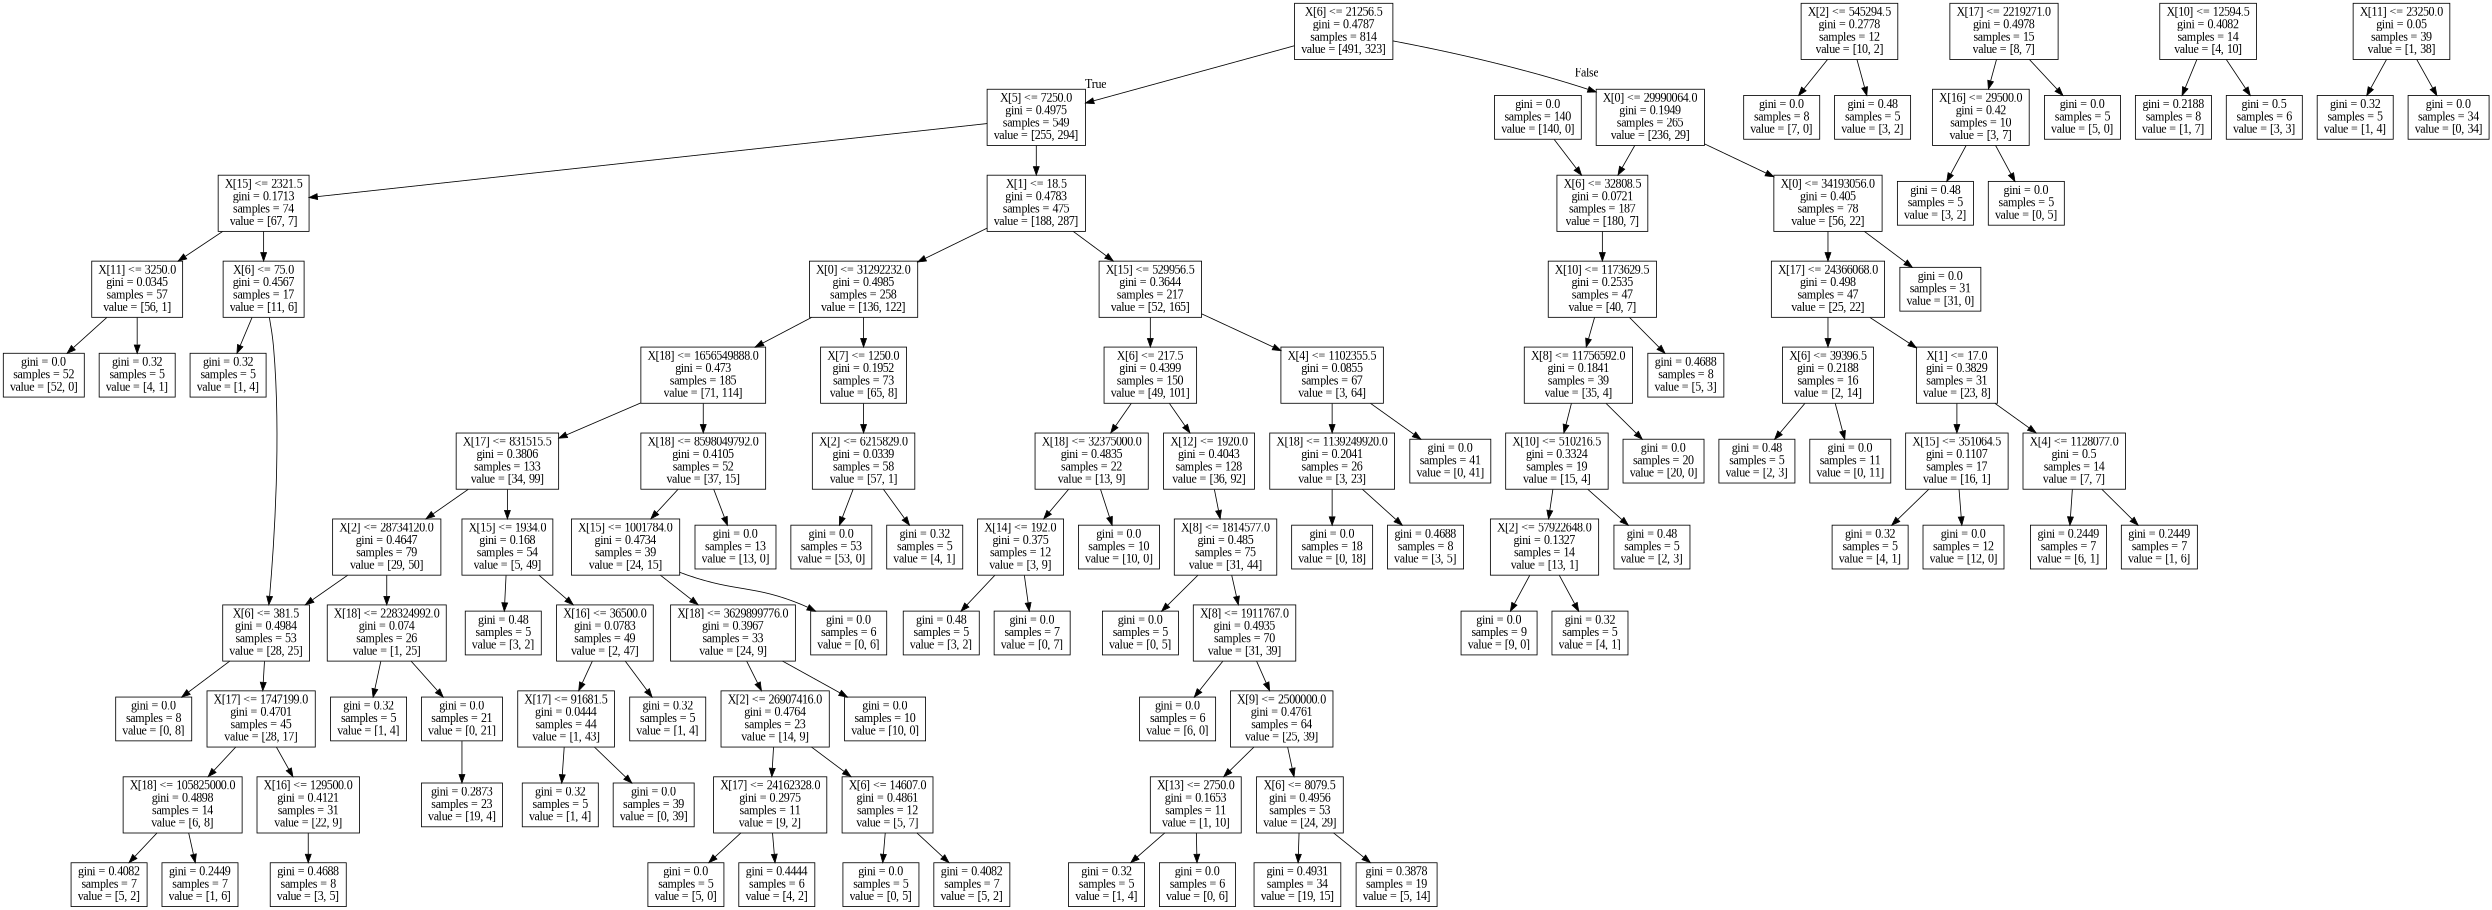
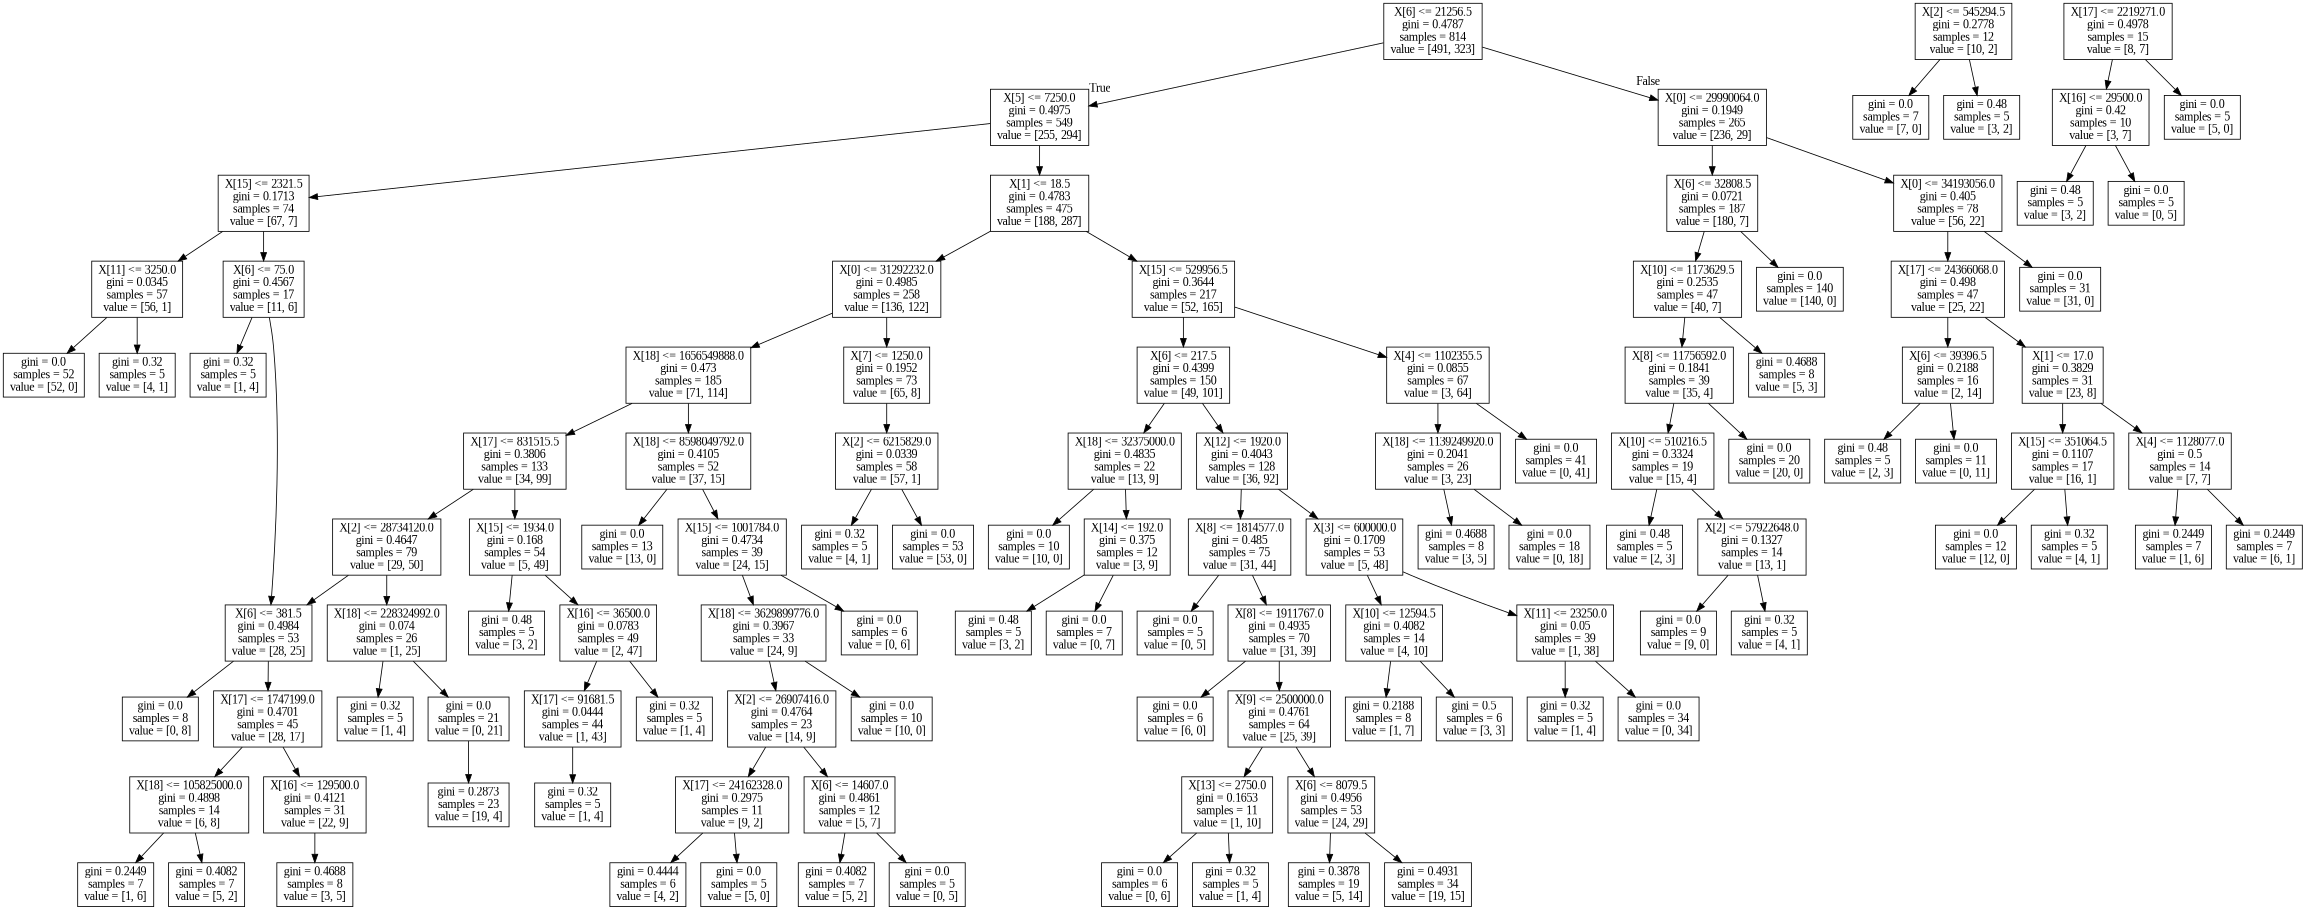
node "gini = 0.0 samples = 8 value = [7, 0]": label "gini = 0.0 samples = 8 value = [7, 0]" -> "gini = 0.0 samples = 7 value = [7, 0]"
edge "gini = 0.0 samples = 140 value = [140, 0]" -> "X[6] <= 32808.5 gini = 0.0721 samples = 187 value = [180, 7]": reversed
node "X[3] <= 600000.0 gini = 0.1709 samples = 53 value = [5, 48]": added
node "gini = 0.0 samples = 39 value = [0, 39]": removed
